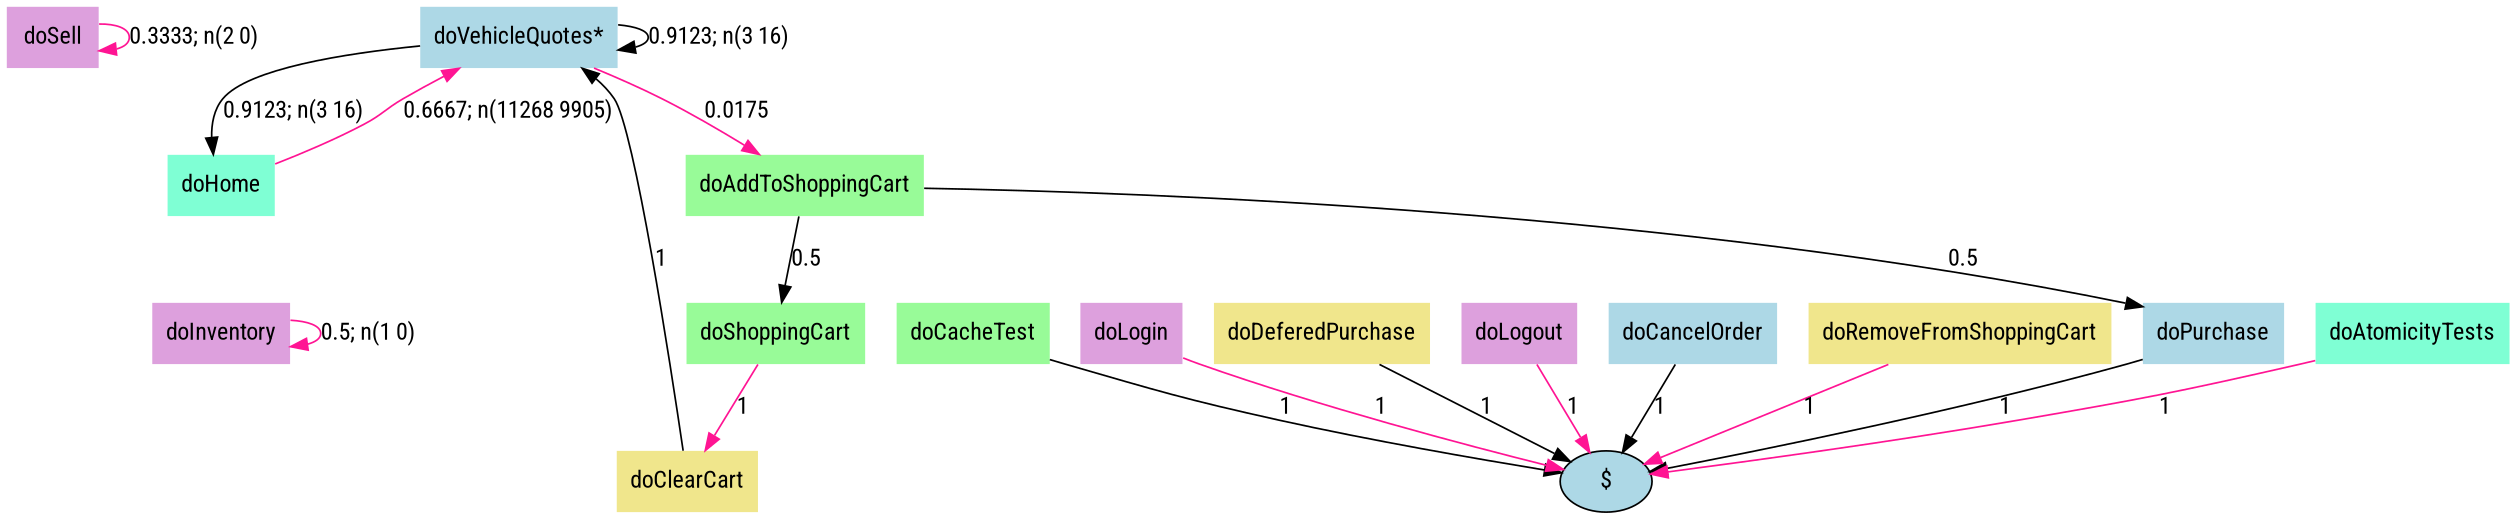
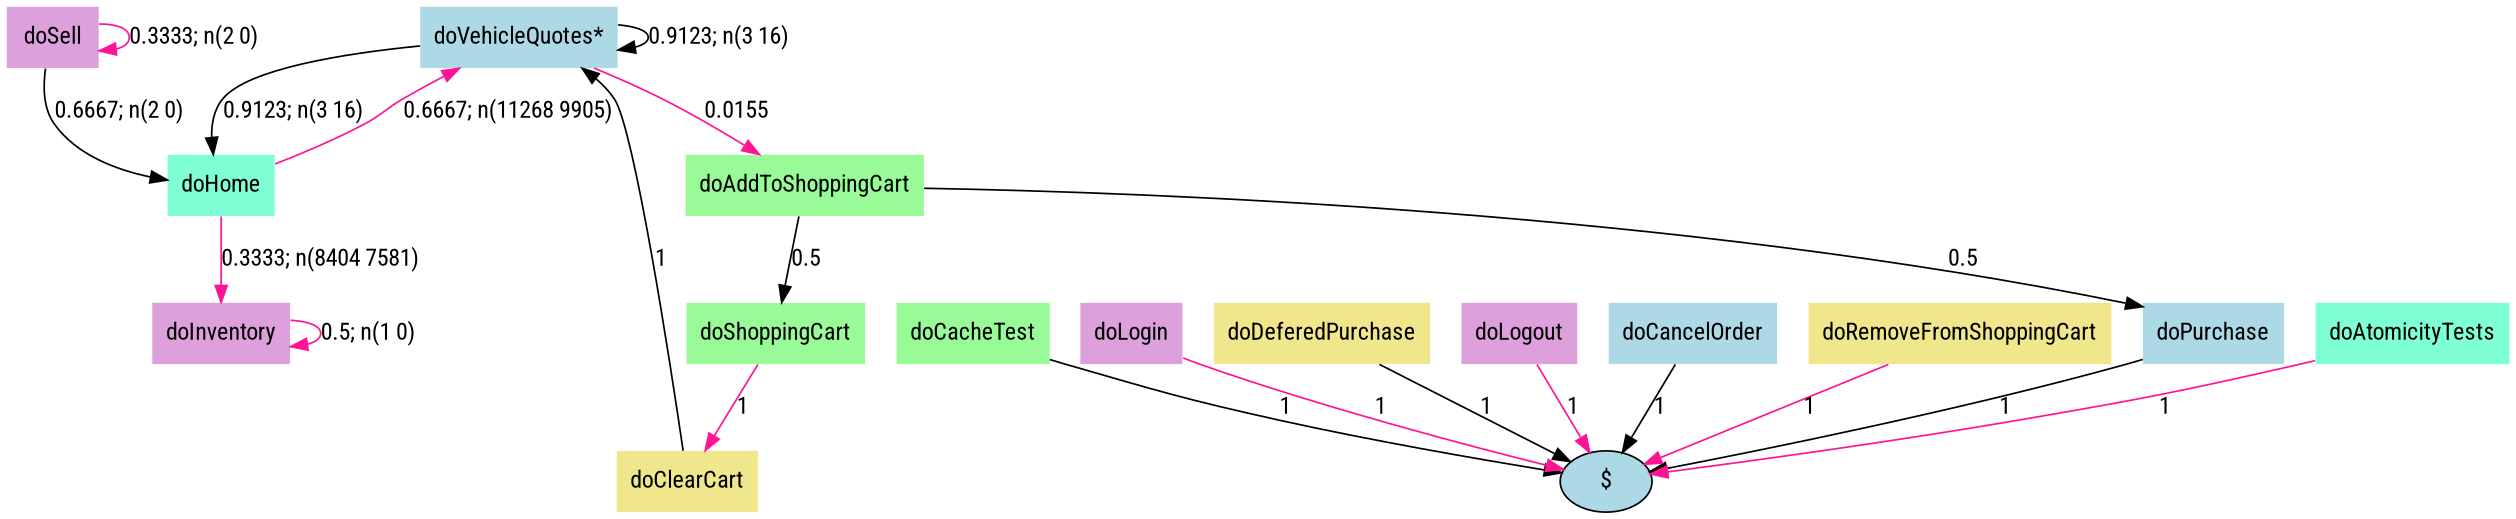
edge "doVehicleQuotes*" -> "doAddToShoppingCart": label "0.0175" -> "0.0155"
edge "doSell" -> "doHome": added, label "0.6667; n(2 0)"
edge "doHome" -> "doInventory": added, label "0.3333; n(8404 7581)"
